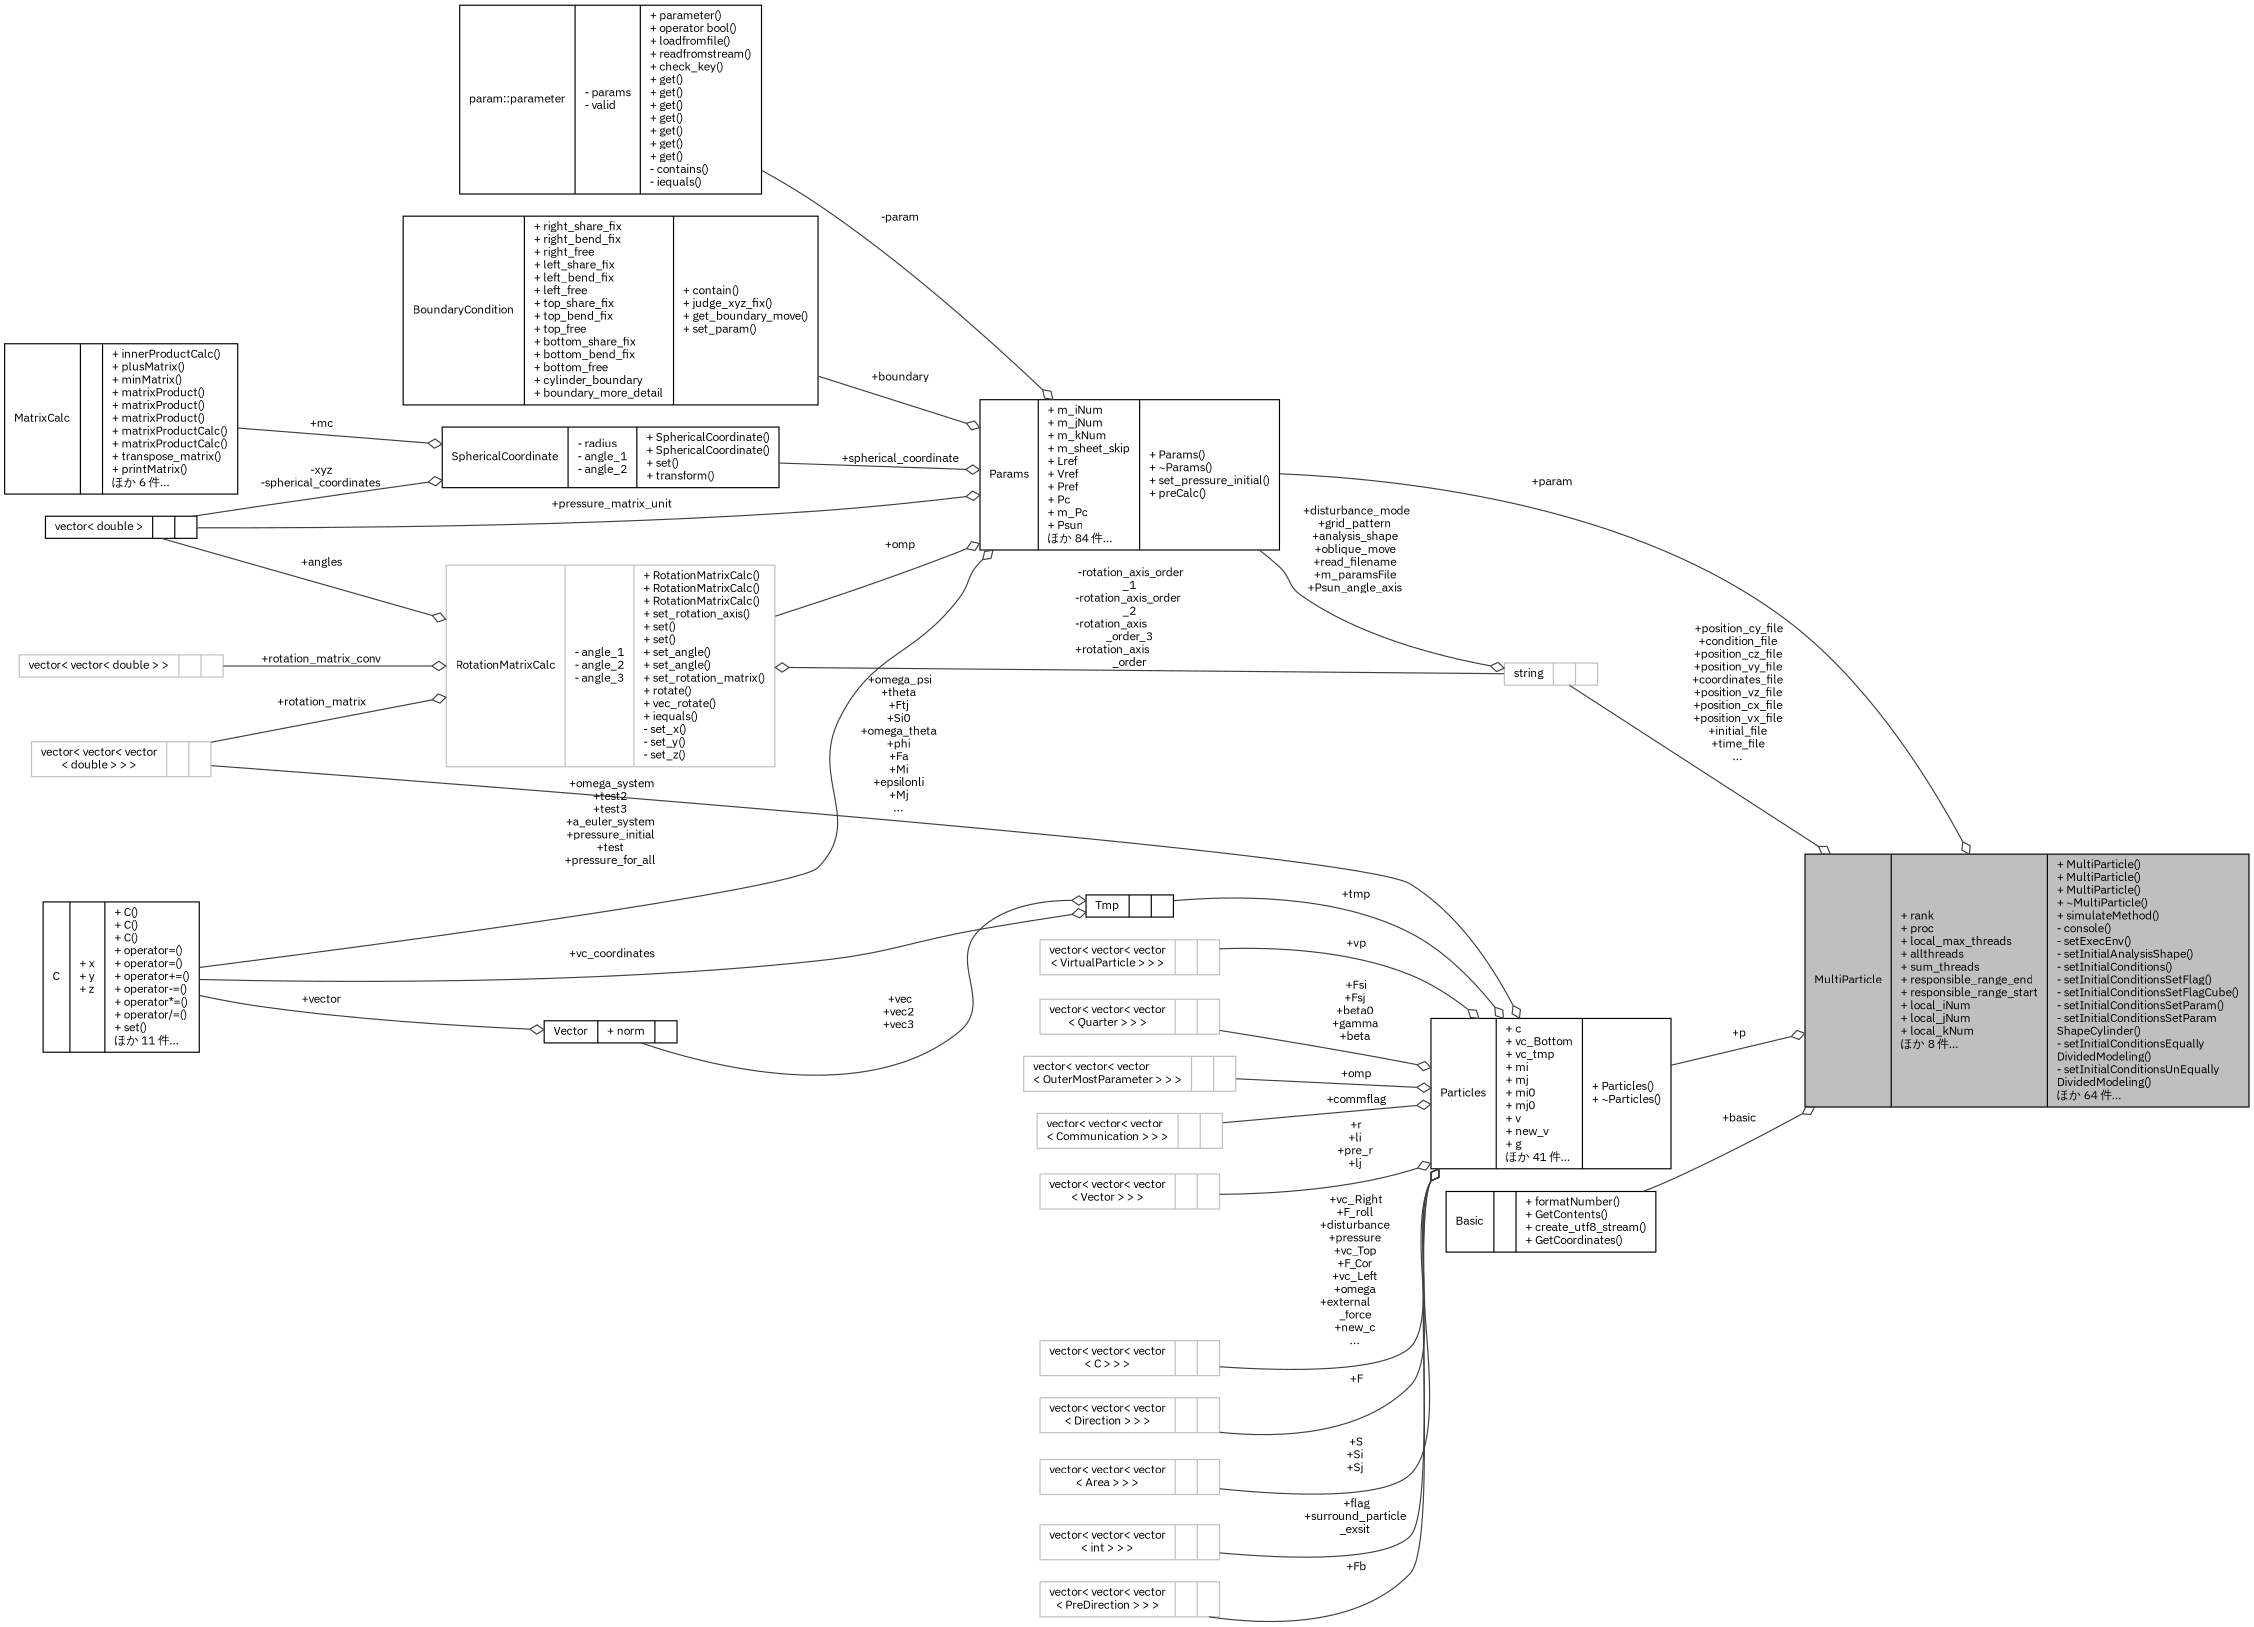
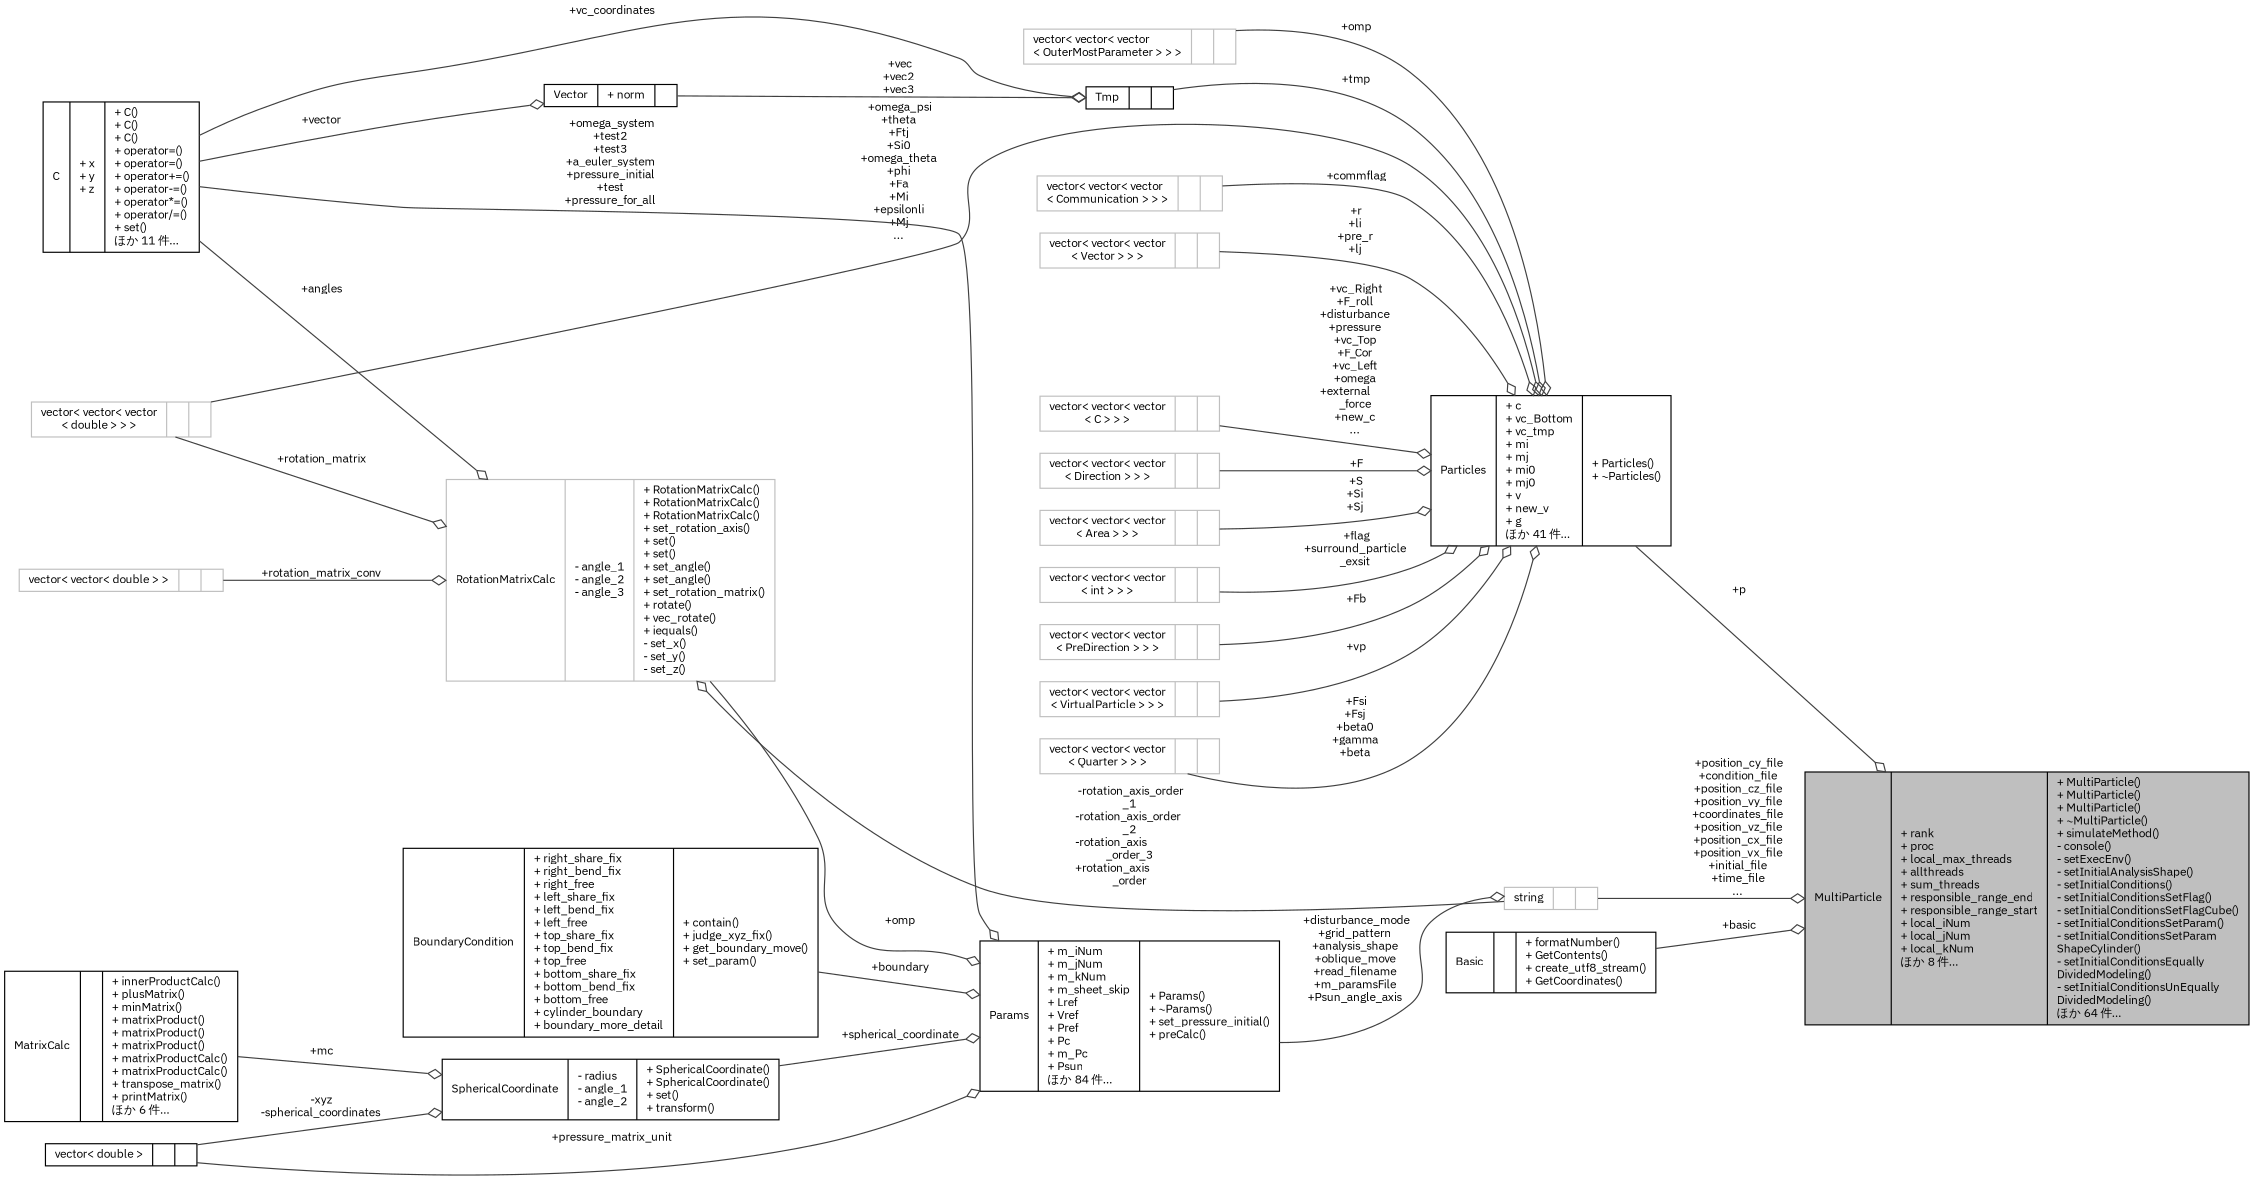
node "param::parameter": removed
edge "Params" -> "MultiParticle": removed, label "+param"
edge "vector< double >" -> "RotationMatrixCalc": now "C" -> "RotationMatrixCalc"
